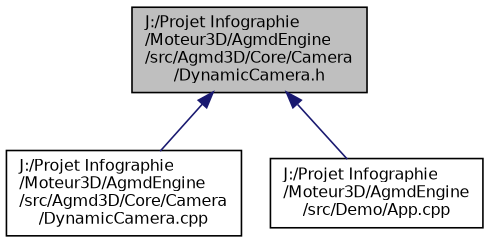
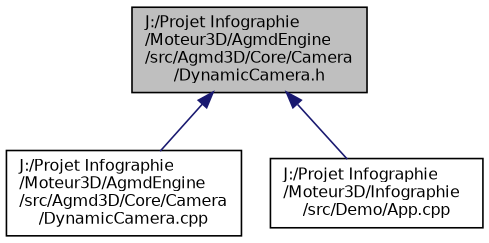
node "J:/Projet Infographie /Moteur3D/AgmdEngine /src/Demo/App.cpp": label "J:/Projet Infographie /Moteur3D/AgmdEngine /src/Demo/App.cpp" -> "J:/Projet Infographie /Moteur3D/Infographie /src/Demo/App.cpp"
